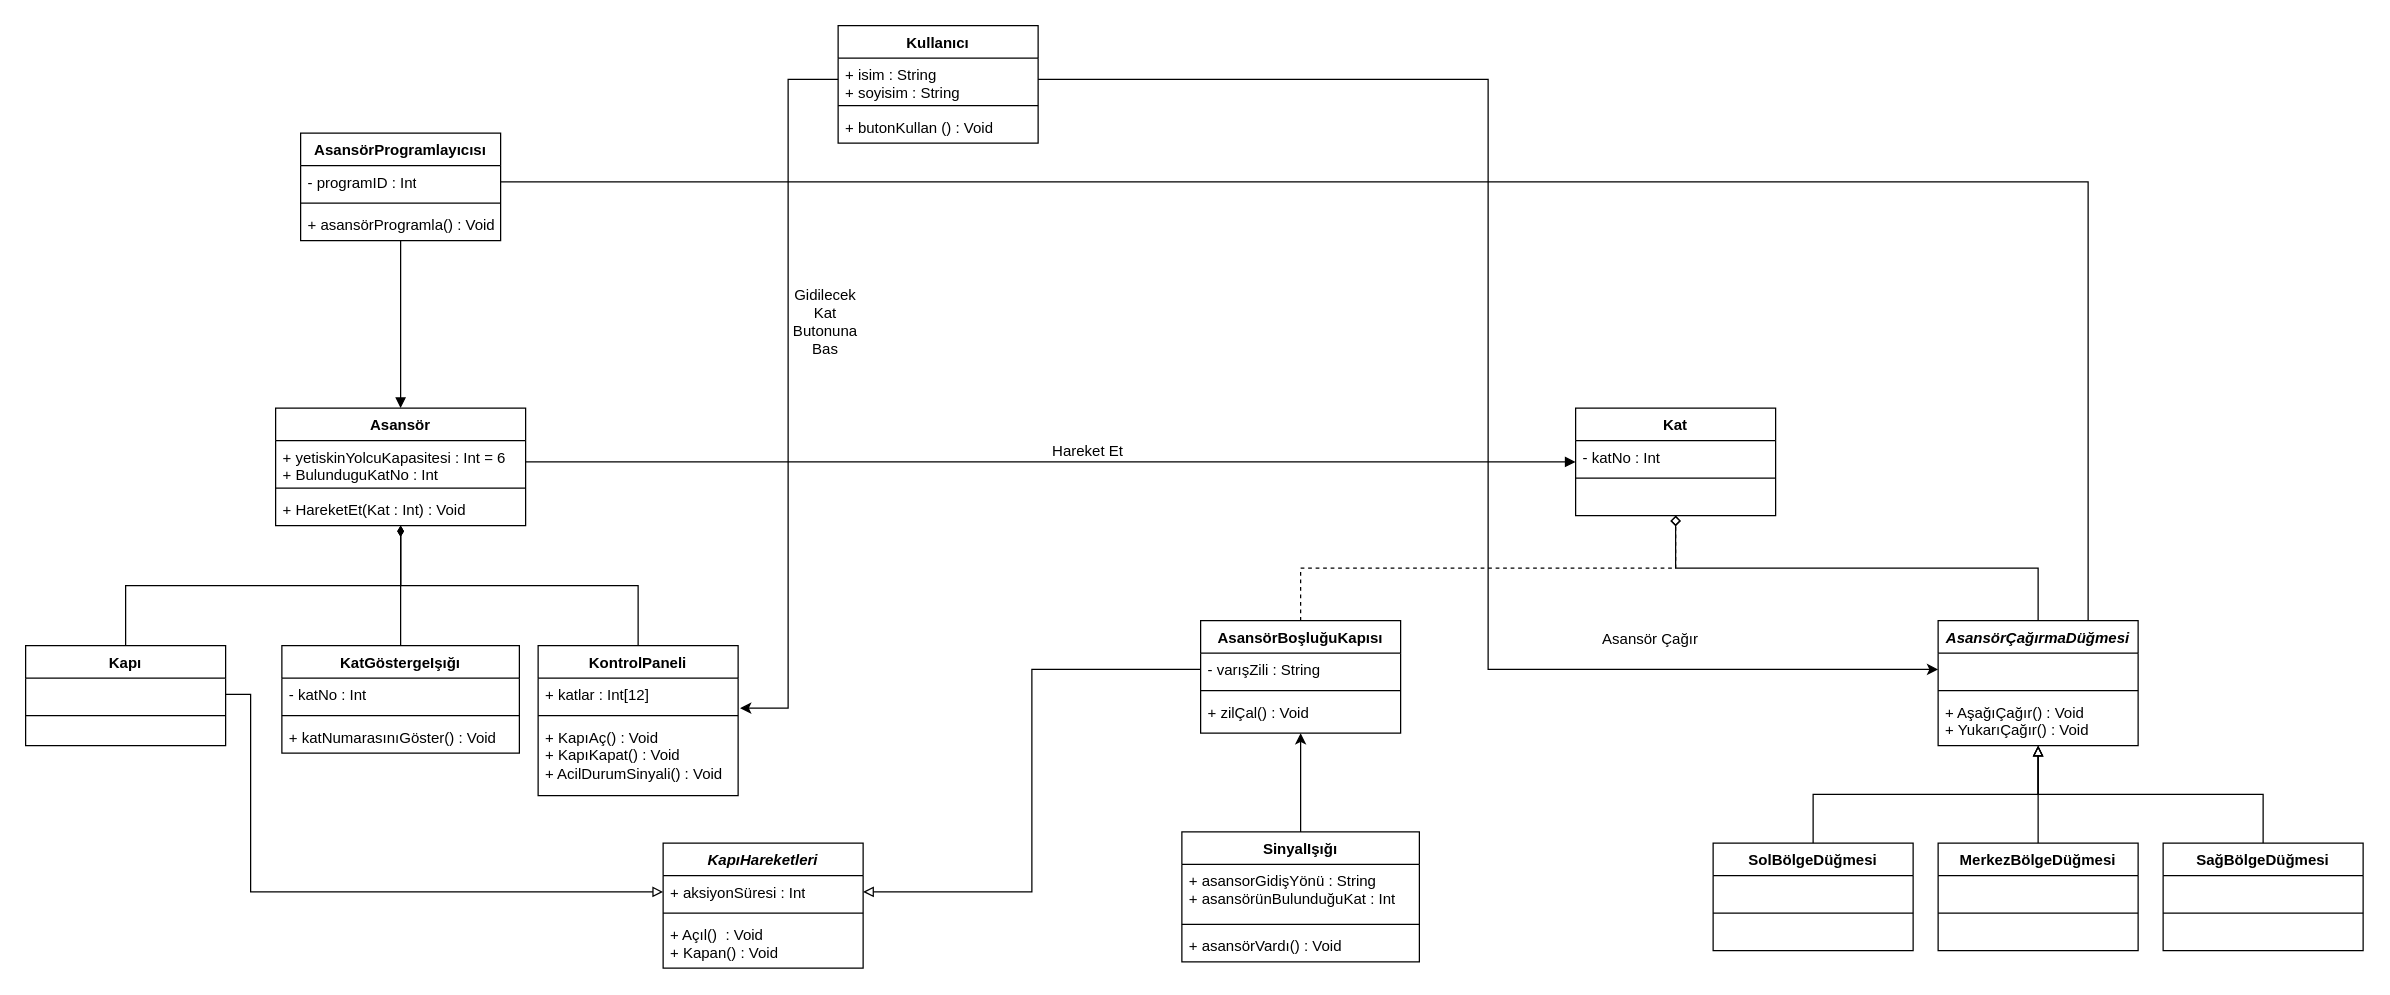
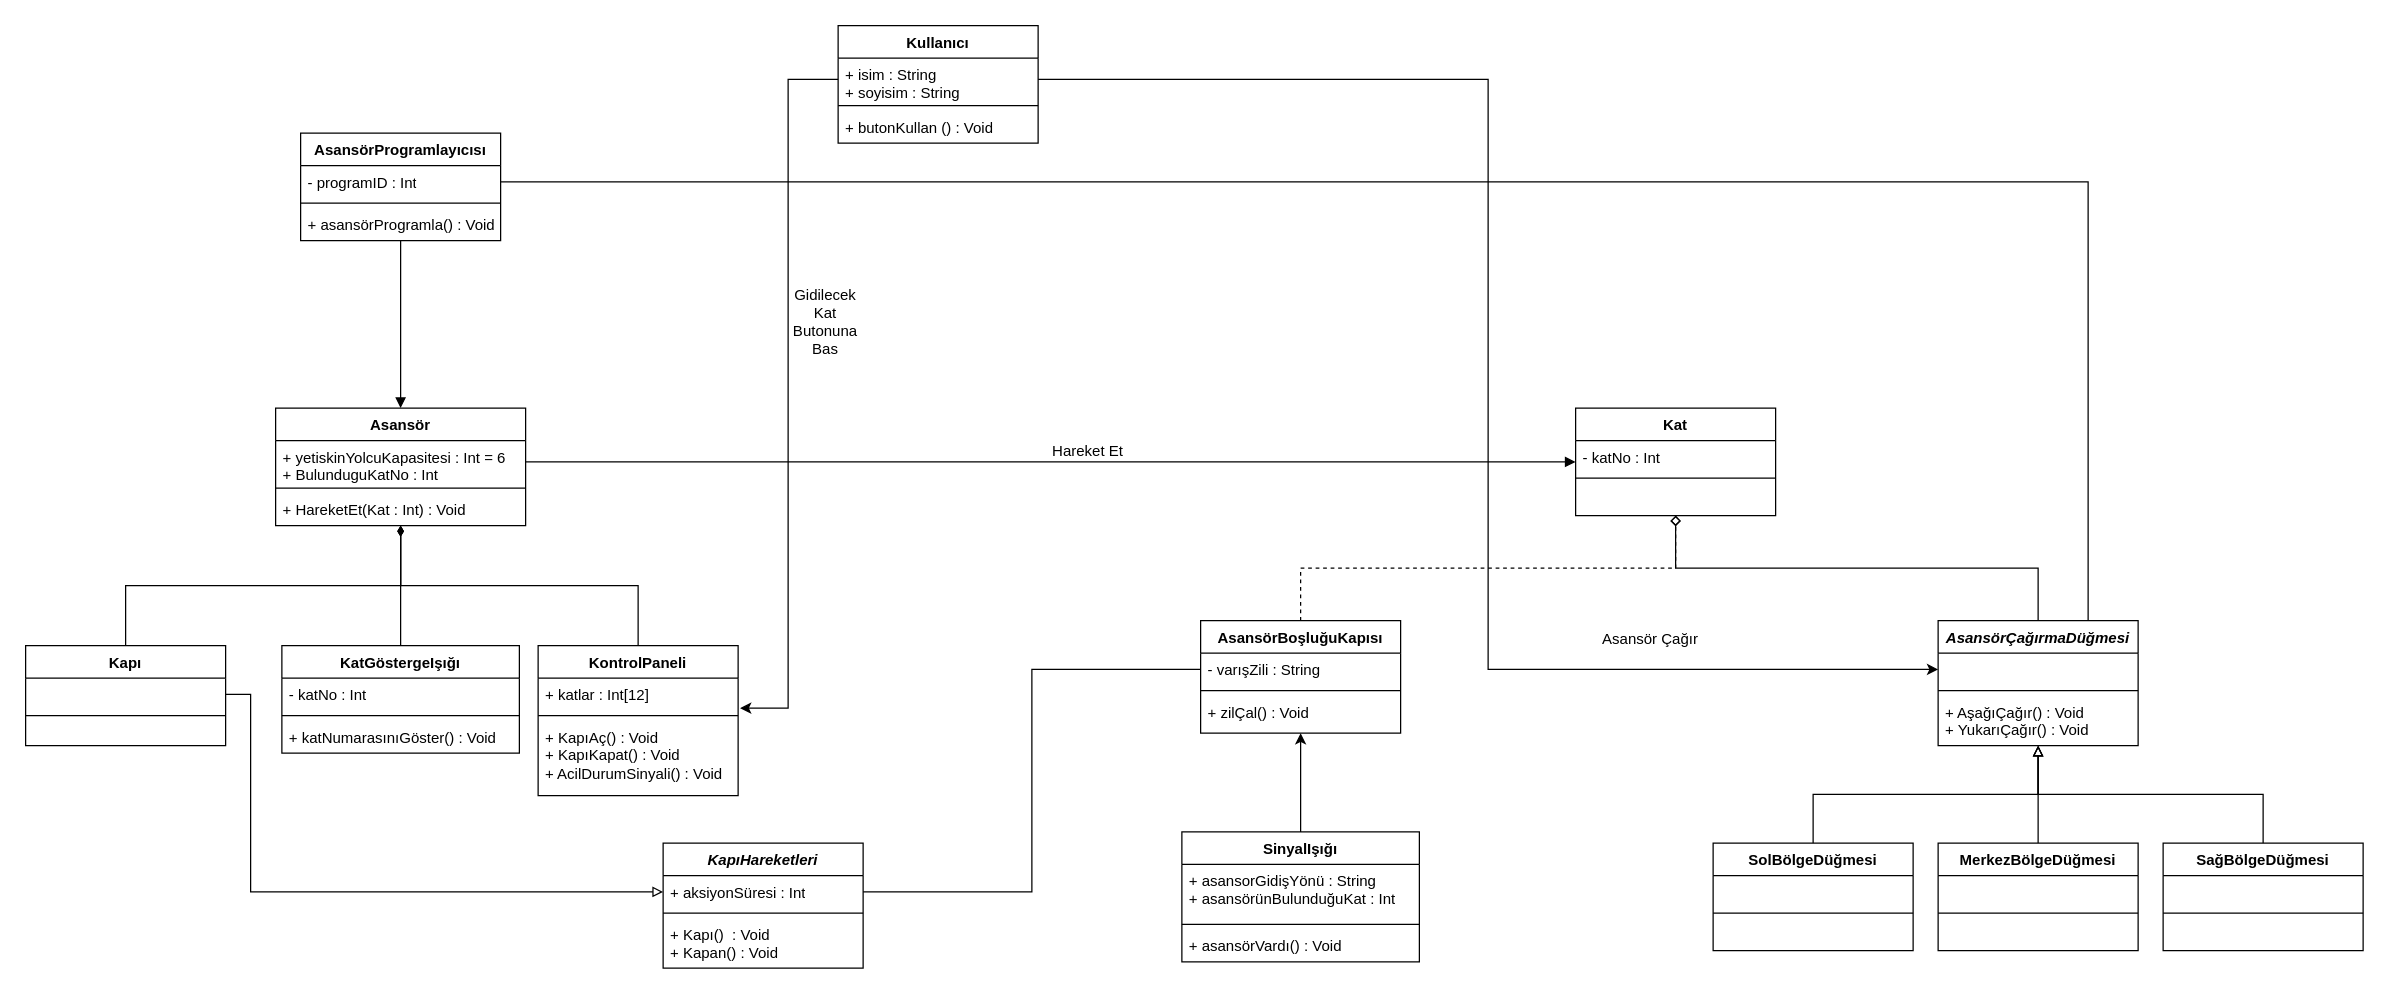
edge "- varışZili : String" -> "+ aksiyonSüresi : Int": arrowhead block -> none
node "+ Açıl() : Void + Kapan() : Void": label "+ Açıl() : Void + Kapan() : Void" -> "+ Kapı() : Void + Kapan() : Void"
